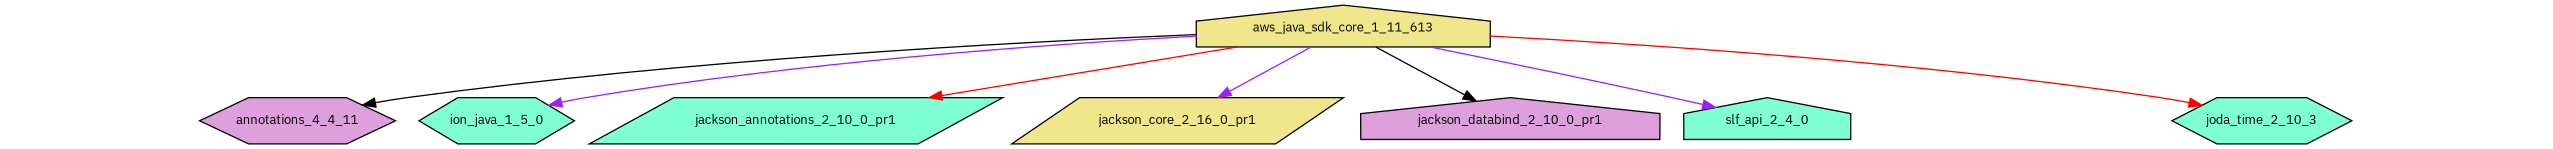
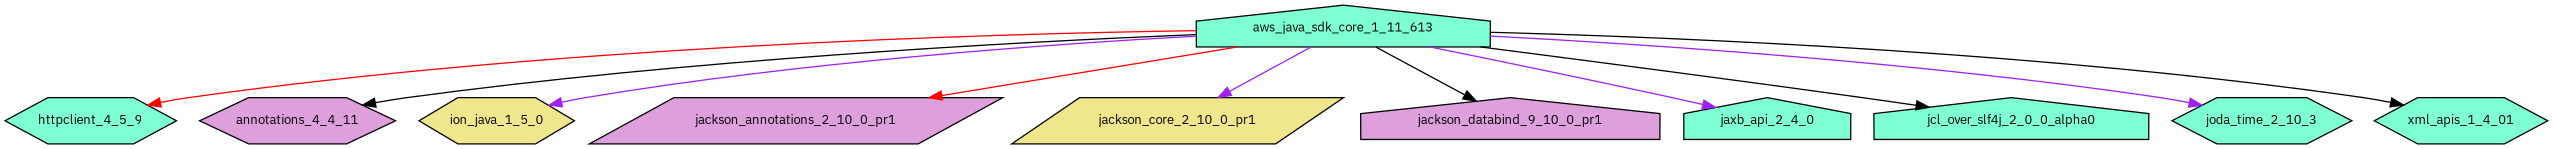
node "aws_java_sdk_core_1_11_613": fillcolor khaki -> aquamarine
edge "aws_java_sdk_core_1_11_613" -> "joda_time_2_10_3": color red -> purple
node "httpclient_4_5_9": added
node "ion_java_1_5_0": fillcolor aquamarine -> khaki
node "jackson_annotations_2_10_0_pr1": fillcolor aquamarine -> plum
node "jackson_core_2_16_0_pr1": label "jackson_core_2_16_0_pr1" -> "jackson_core_2_10_0_pr1"
node "jackson_databind_2_10_0_pr1": label "jackson_databind_2_10_0_pr1" -> "jackson_databind_9_10_0_pr1"
node "slf_api_2_4_0": label "slf_api_2_4_0" -> "jaxb_api_2_4_0"
node "jcl_over_slf4j_2_0_0_alpha0": added
node "xml_apis_1_4_01": added
